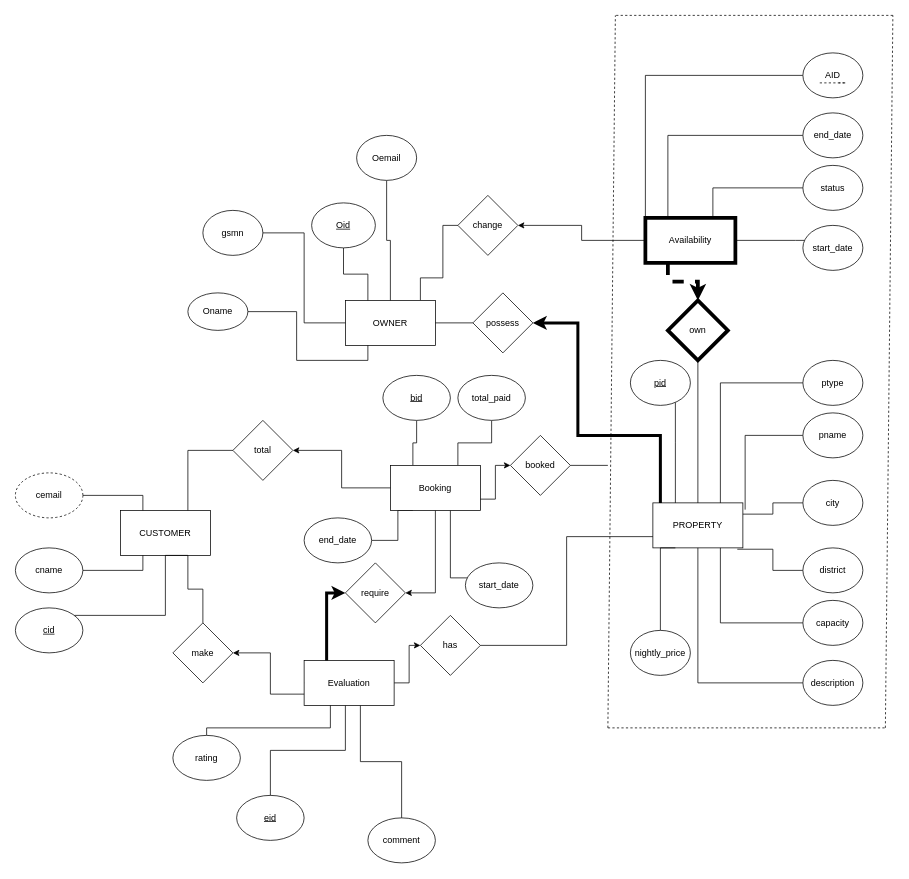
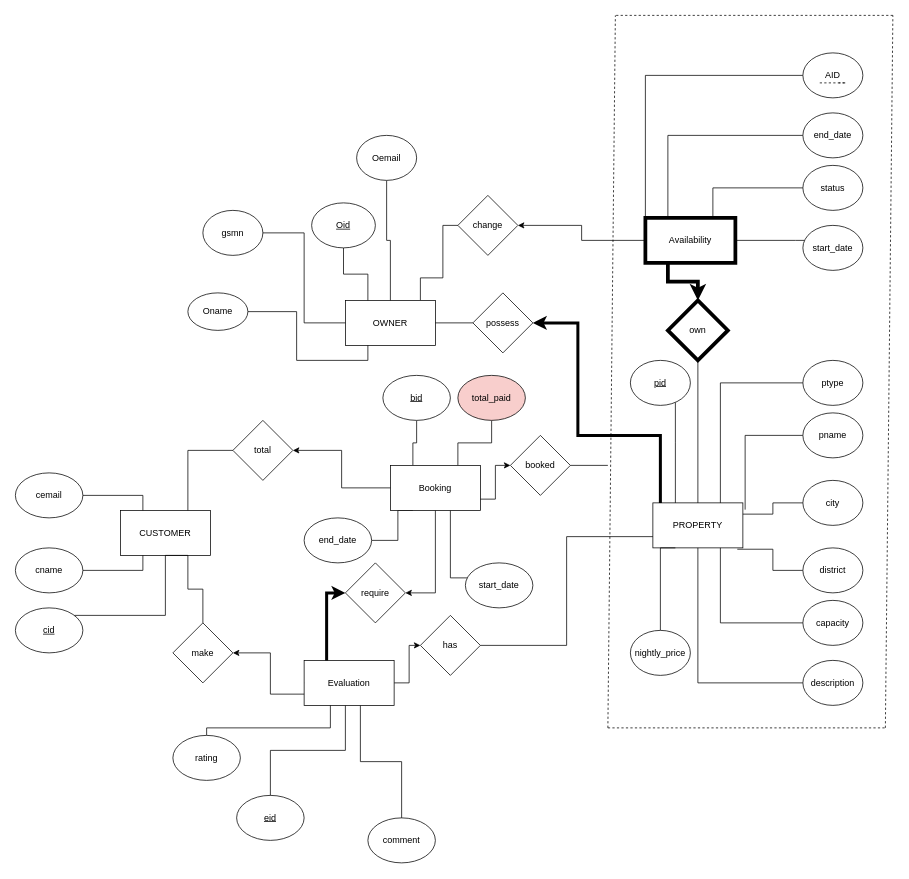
edge "Availability" -> "own": style dashed -> solid
node "total_paid": fillcolor #ffffff -> #f8cecc
node "cemail": style dashed -> solid
